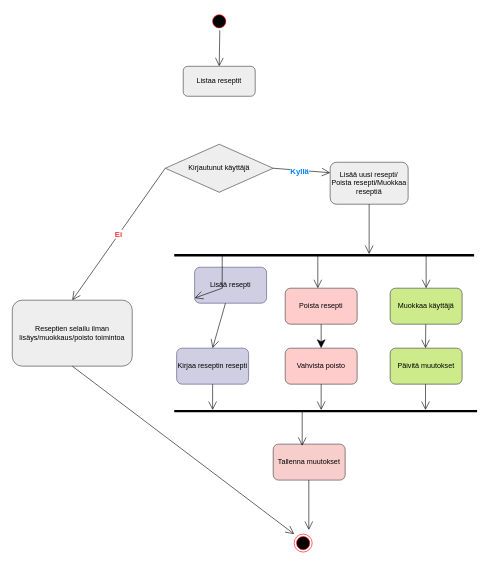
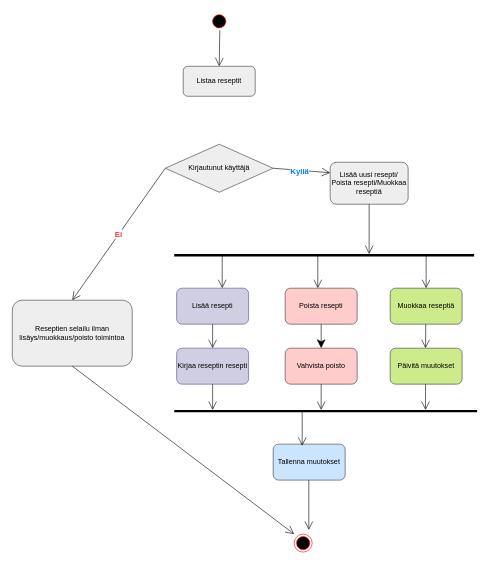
node "Lisää resepti": moved (231, 285) -> (213, 306)
node "Muokkaa käyttäjä": label "Muokkaa käyttäjä" -> "Muokkaa reseptiä"
node "Tallenna muutokset": fillcolor #f8cecc -> #cce5ff
